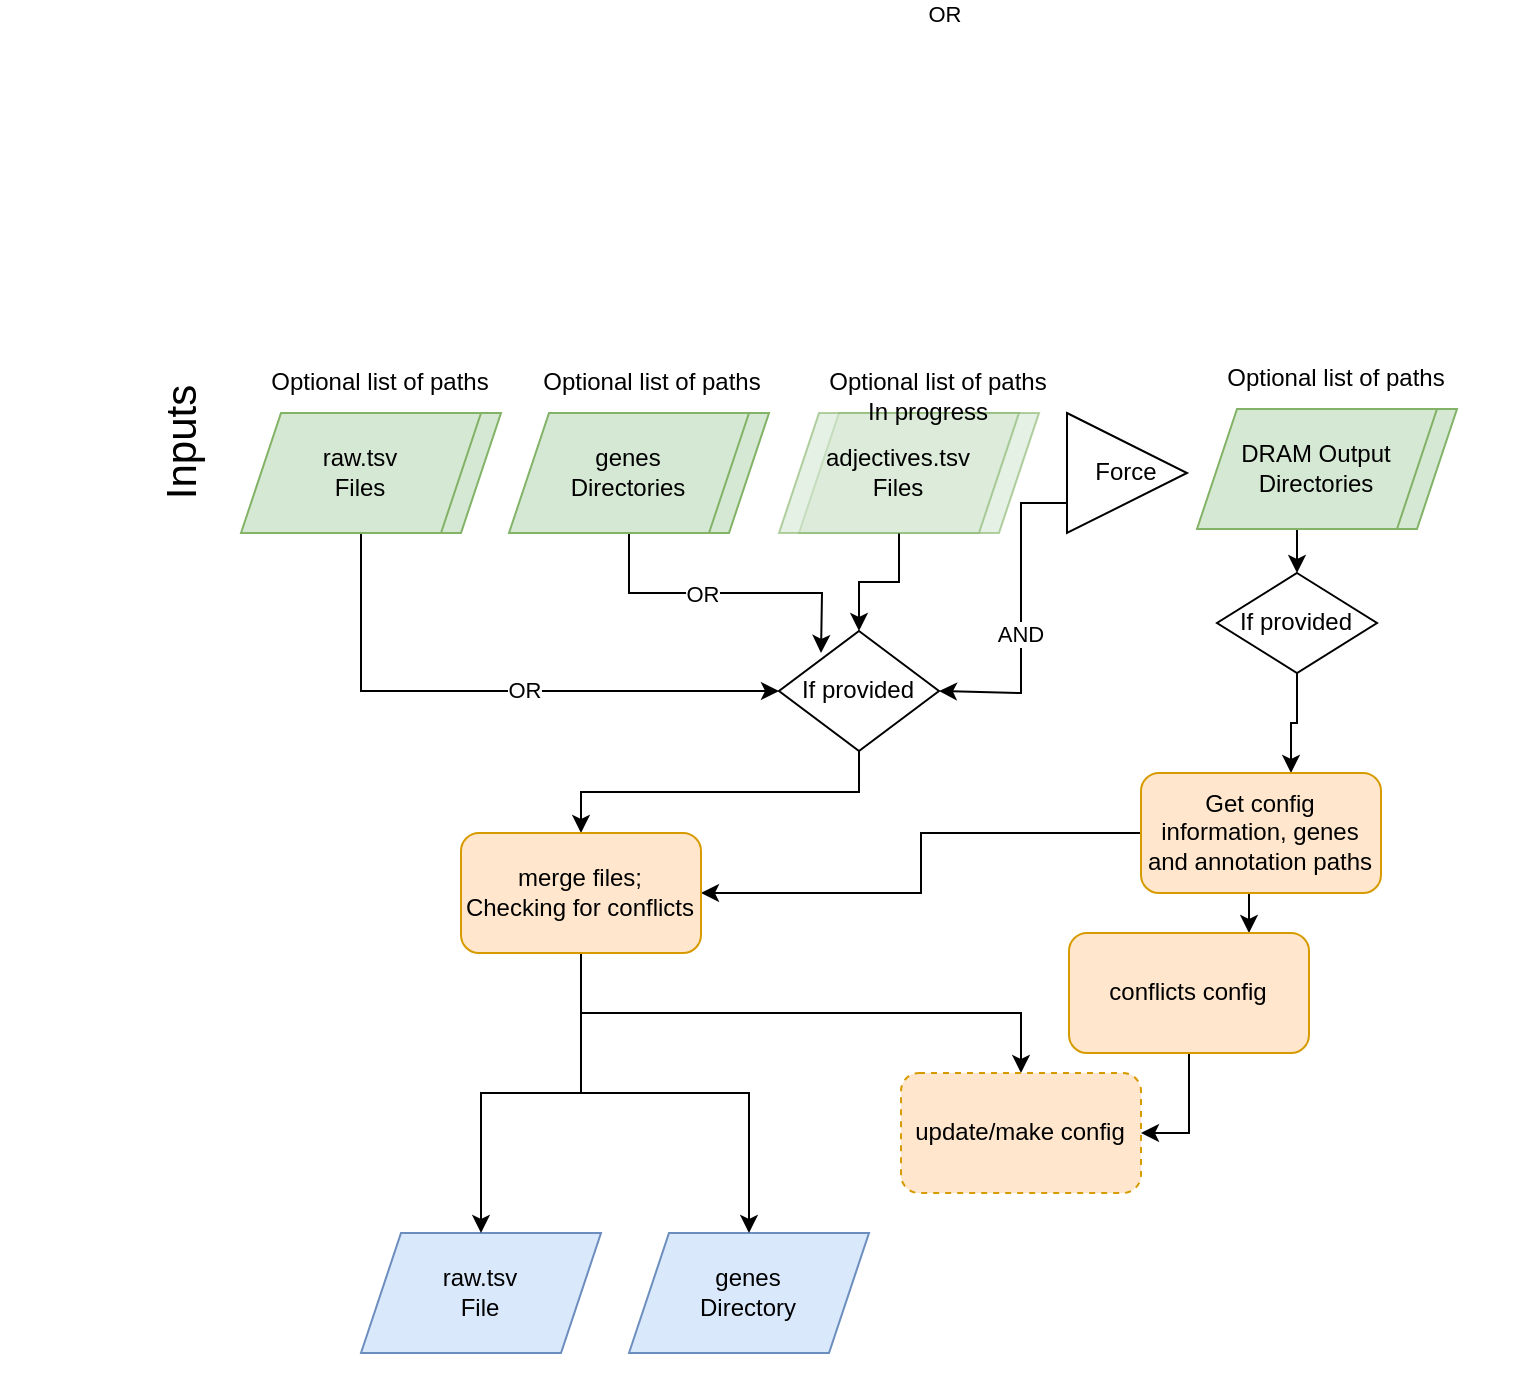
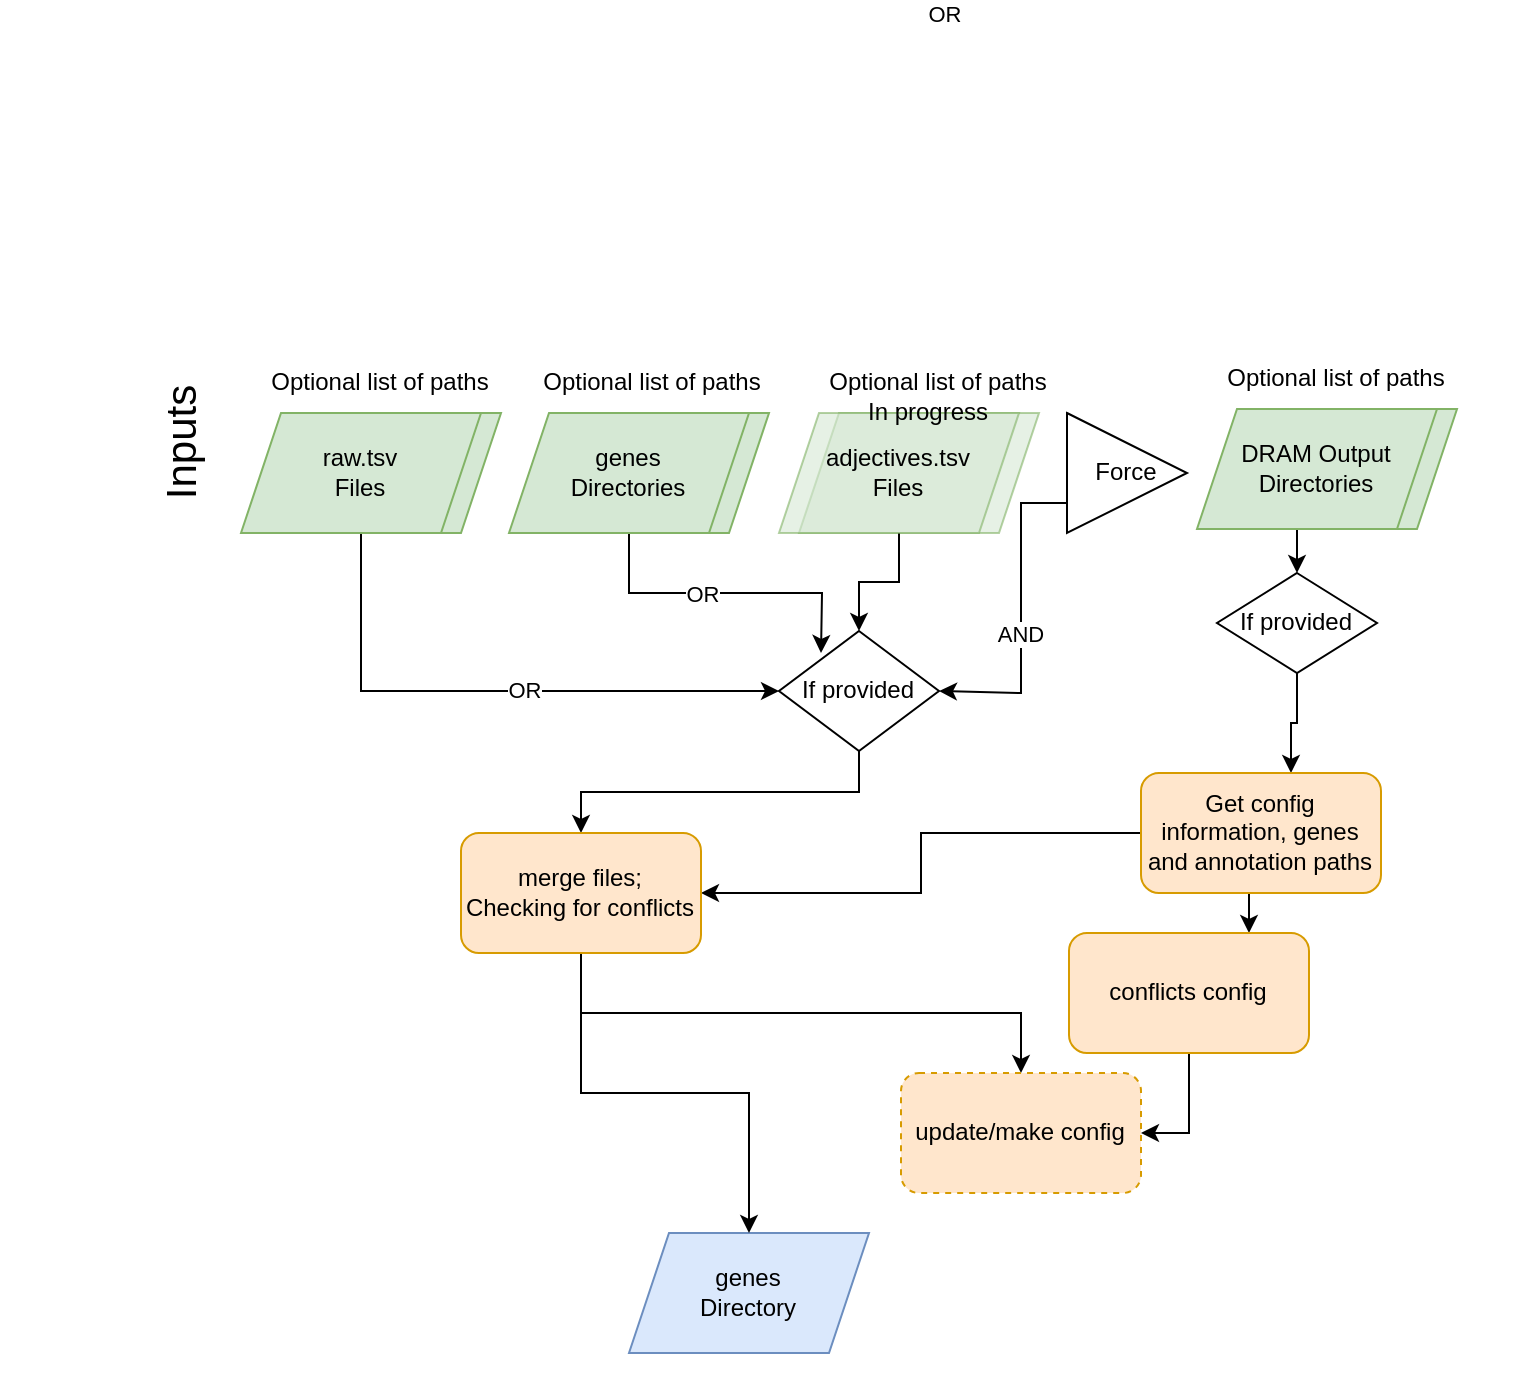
edge "merge files; Checking for conflicts" -> "raw.tsv File": removed
node "raw.tsv File": removed
